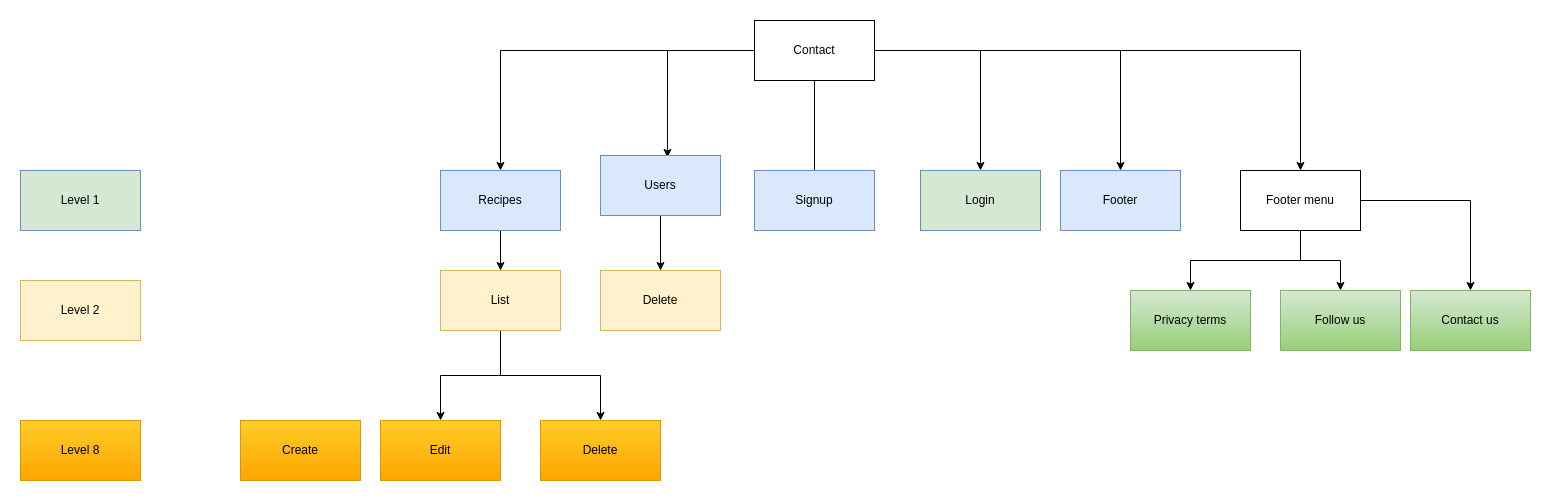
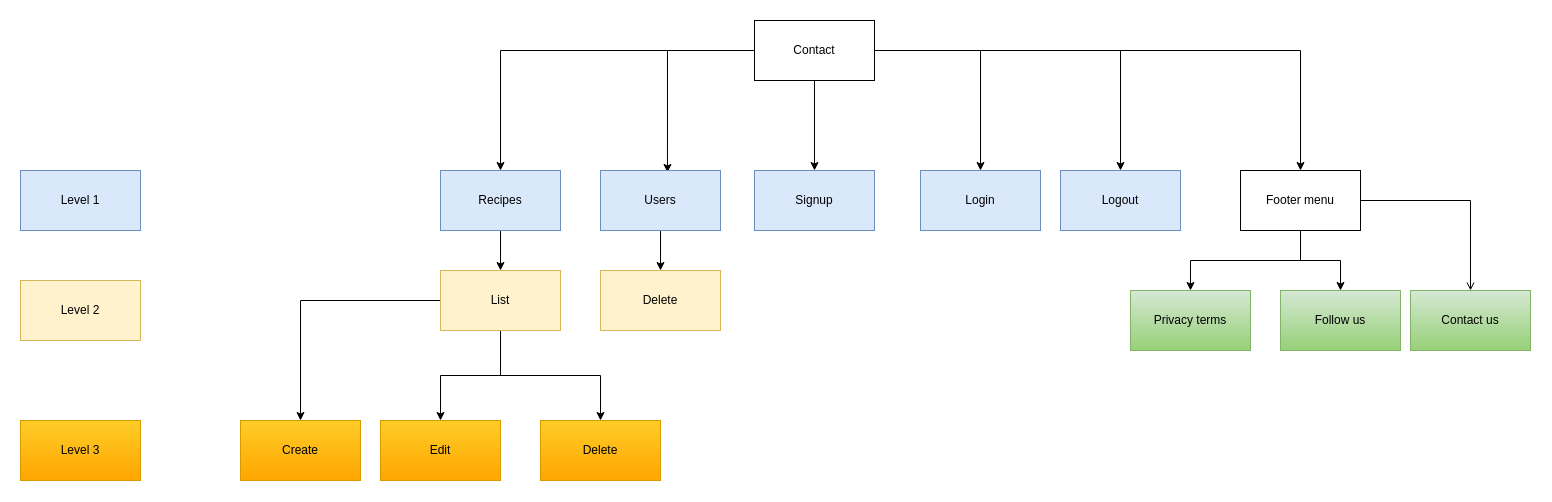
edge "Contact" -- "Signup": arrowhead none -> classic
node "Users": moved (661, 186) -> (661, 201)
node "Level 1": fillcolor #d5e8d4 -> #dae8fc
node "Login": fillcolor #d5e8d4 -> #dae8fc
node "Footer": label "Footer" -> "Logout"
edge "Footer menu" -> "Contact us": arrowhead classic -> open
edge "List" -> "Create": added
node "Level 8": label "Level 8" -> "Level 3"
